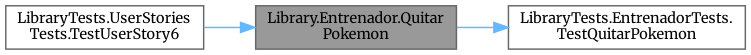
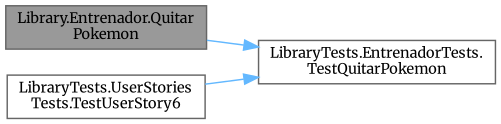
edge "LibraryTests.UserStories Tests.TestUserStory6" -> "Library.Entrenador.Quitar Pokemon": now "LibraryTests.UserStories Tests.TestUserStory6" -> "LibraryTests.EntrenadorTests. TestQuitarPokemon"
